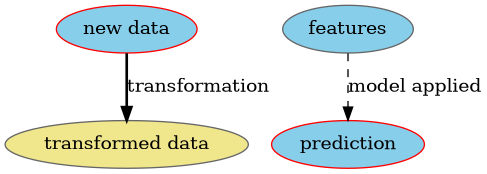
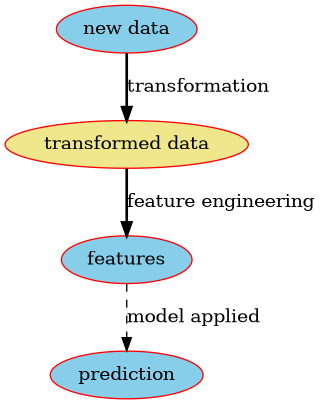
node "features": color gray40 -> red
node "transformed data": color gray40 -> red
edge "transformed data" -> "features": added, label "feature engineering"
